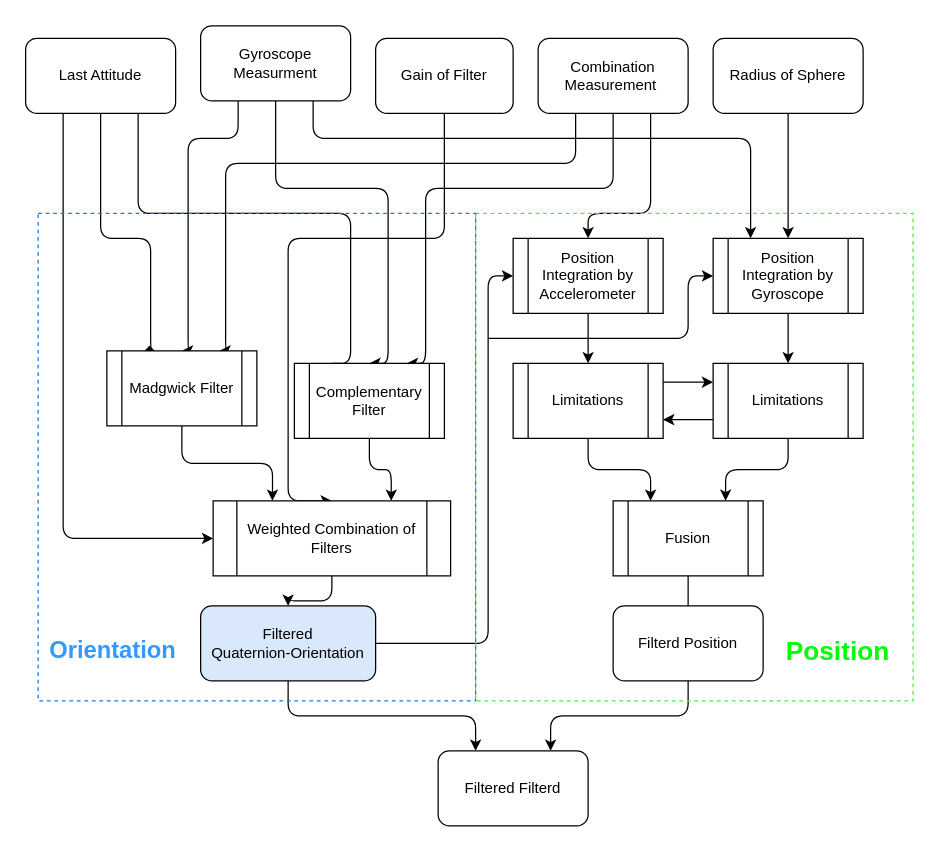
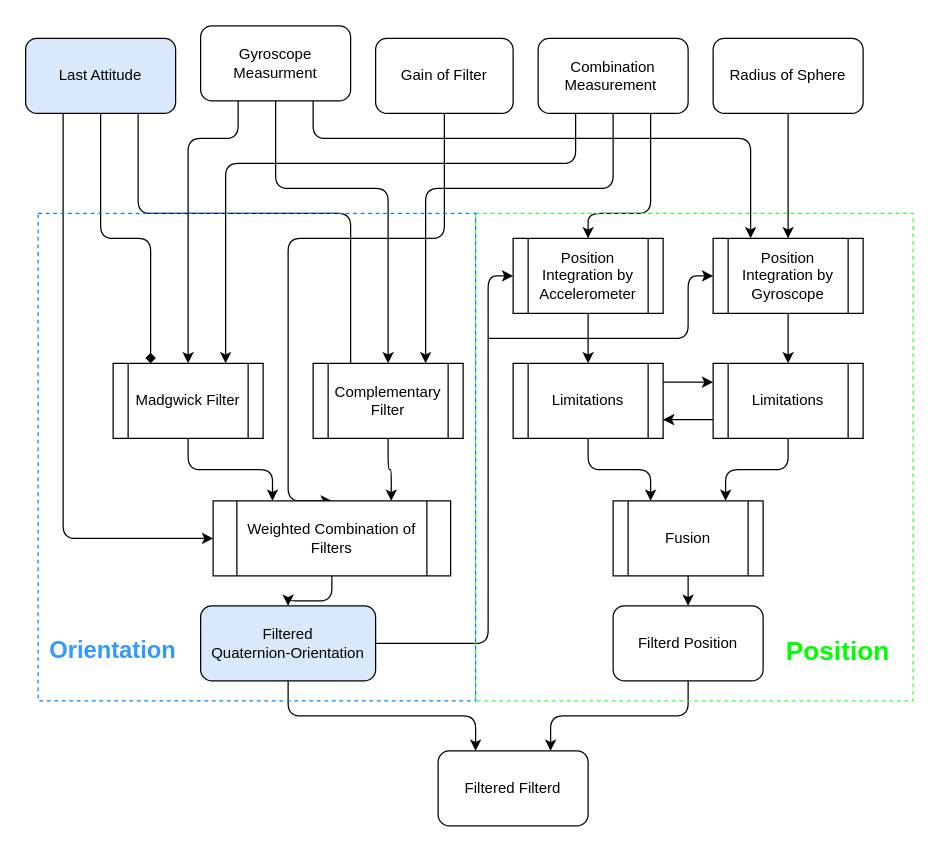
node "Last Attitude": fillcolor #ffffff -> #dae8fc
node "Madgwick Filter": moved (182, 388) -> (188, 401)
node "Complementary Filter": moved (369, 401) -> (388, 401)
edge "Fusion" -- "Filterd Position": arrowhead none -> classic
